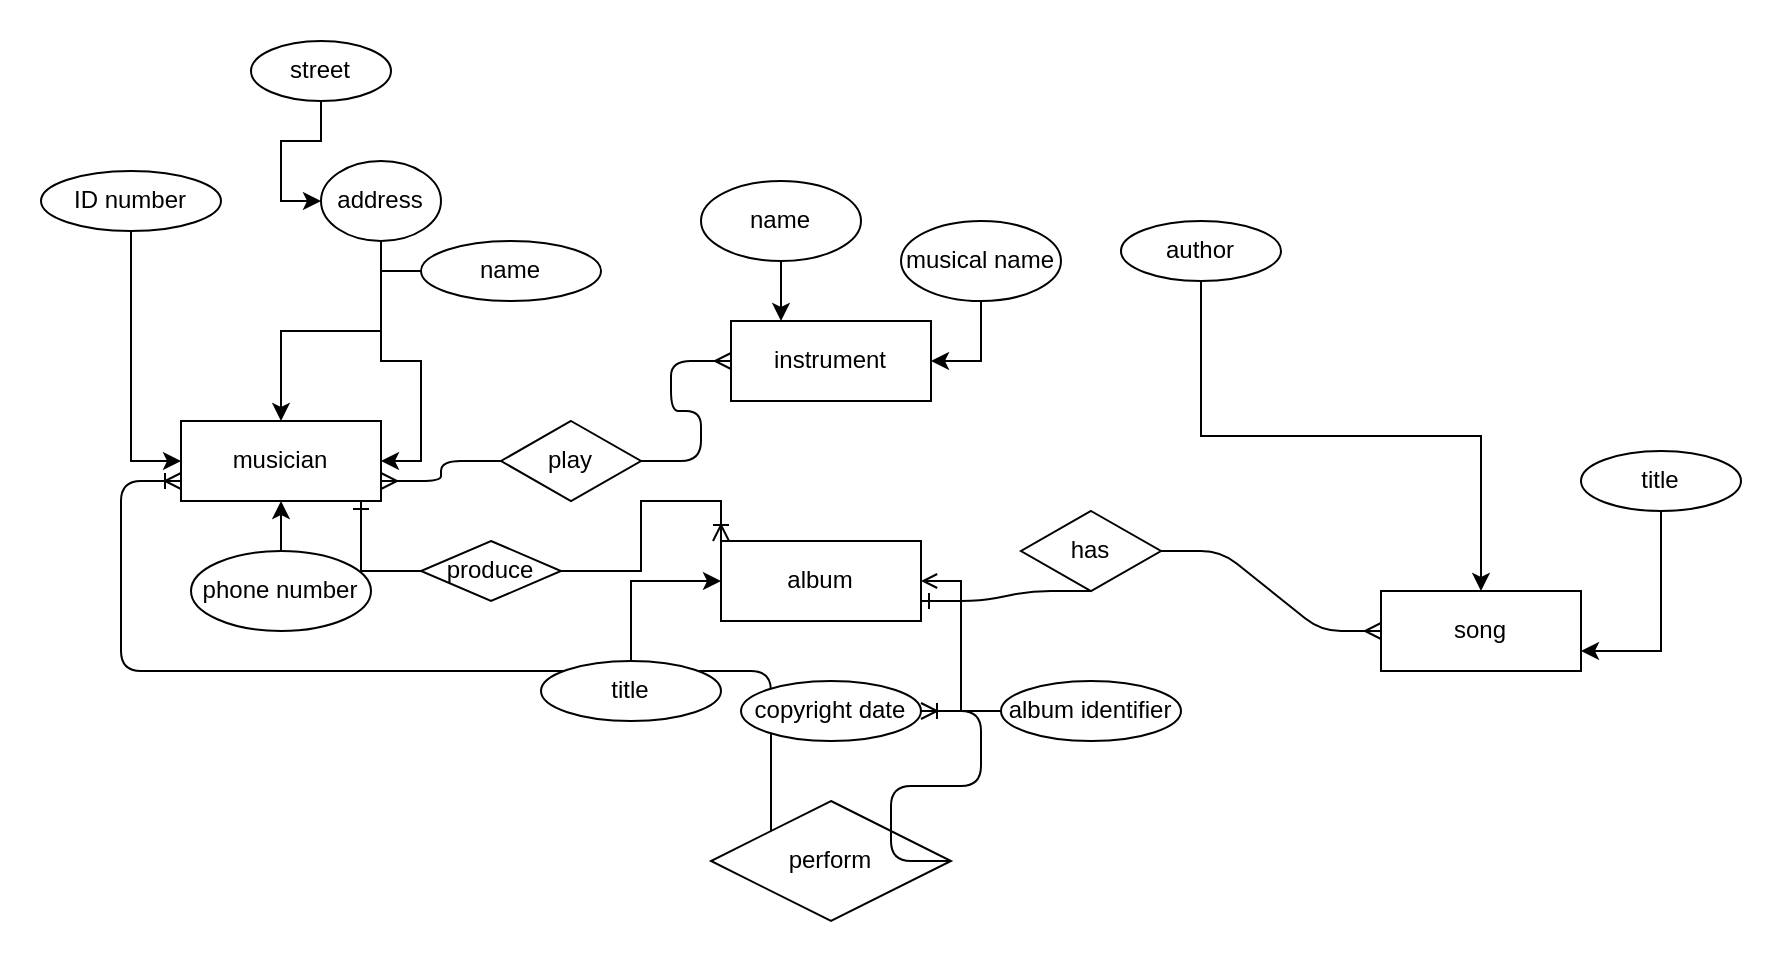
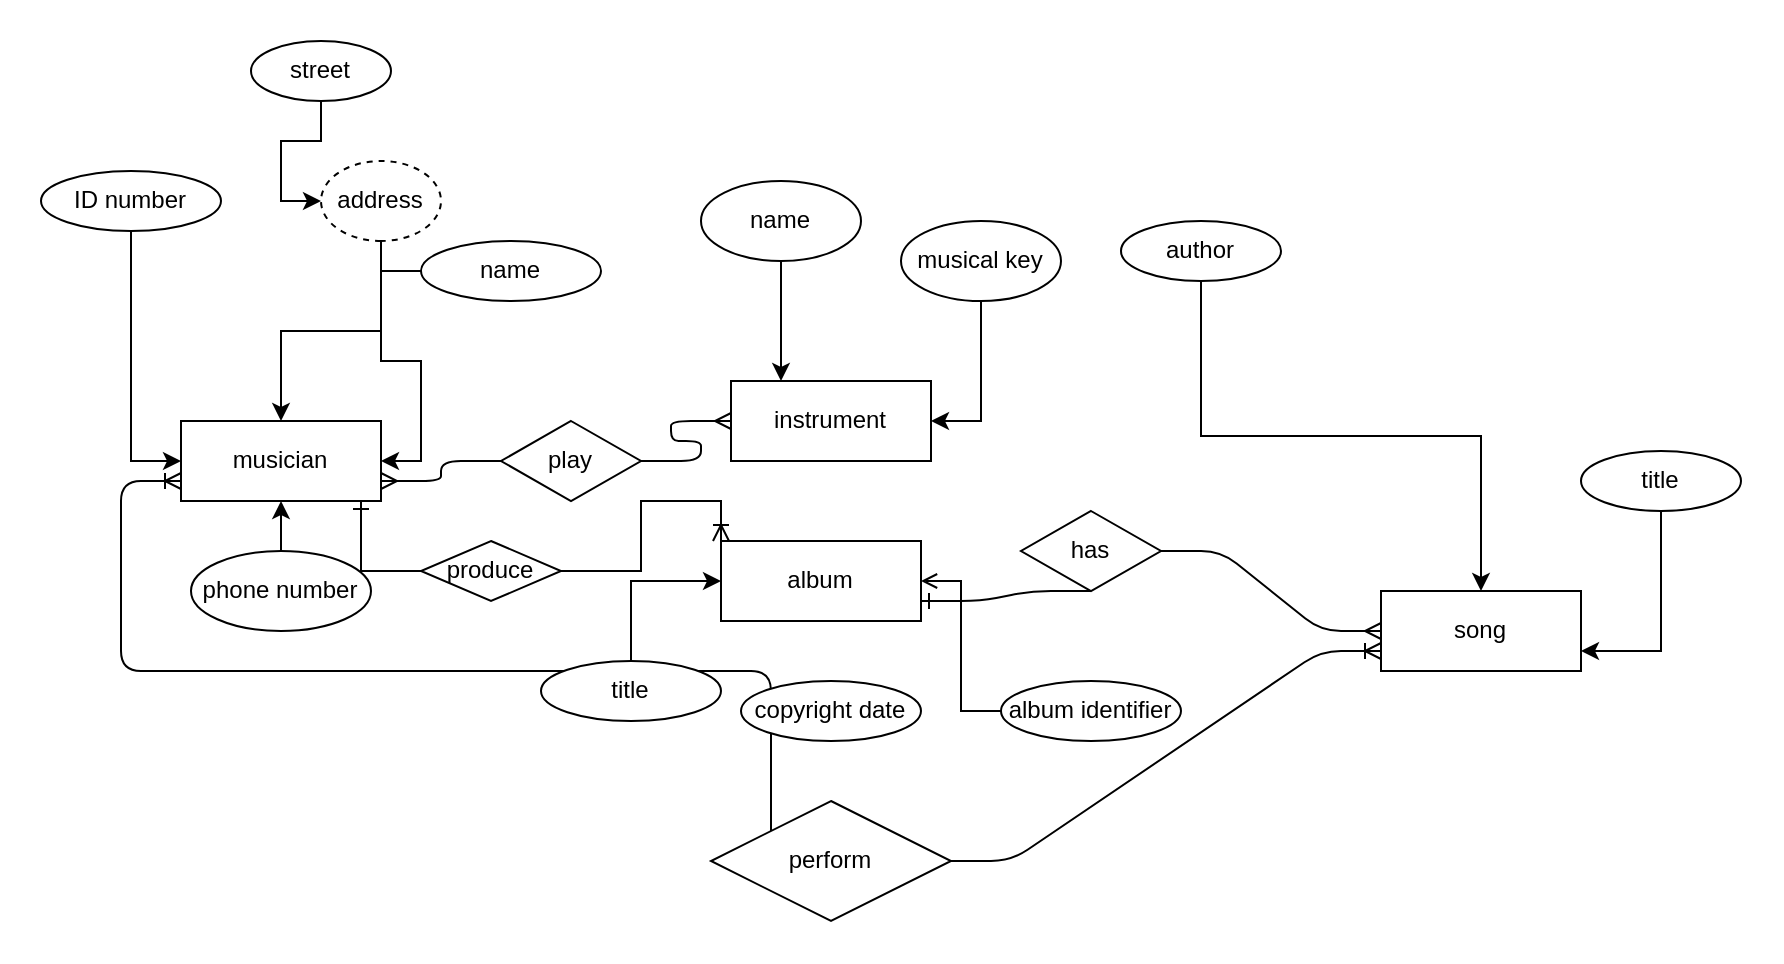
node "address": style solid -> dashed
node "musical name": label "musical name" -> "musical key"
node "instrument": moved (831, 361) -> (831, 421)
edge "perform" -> "copyright date": now "perform" -> "song"
